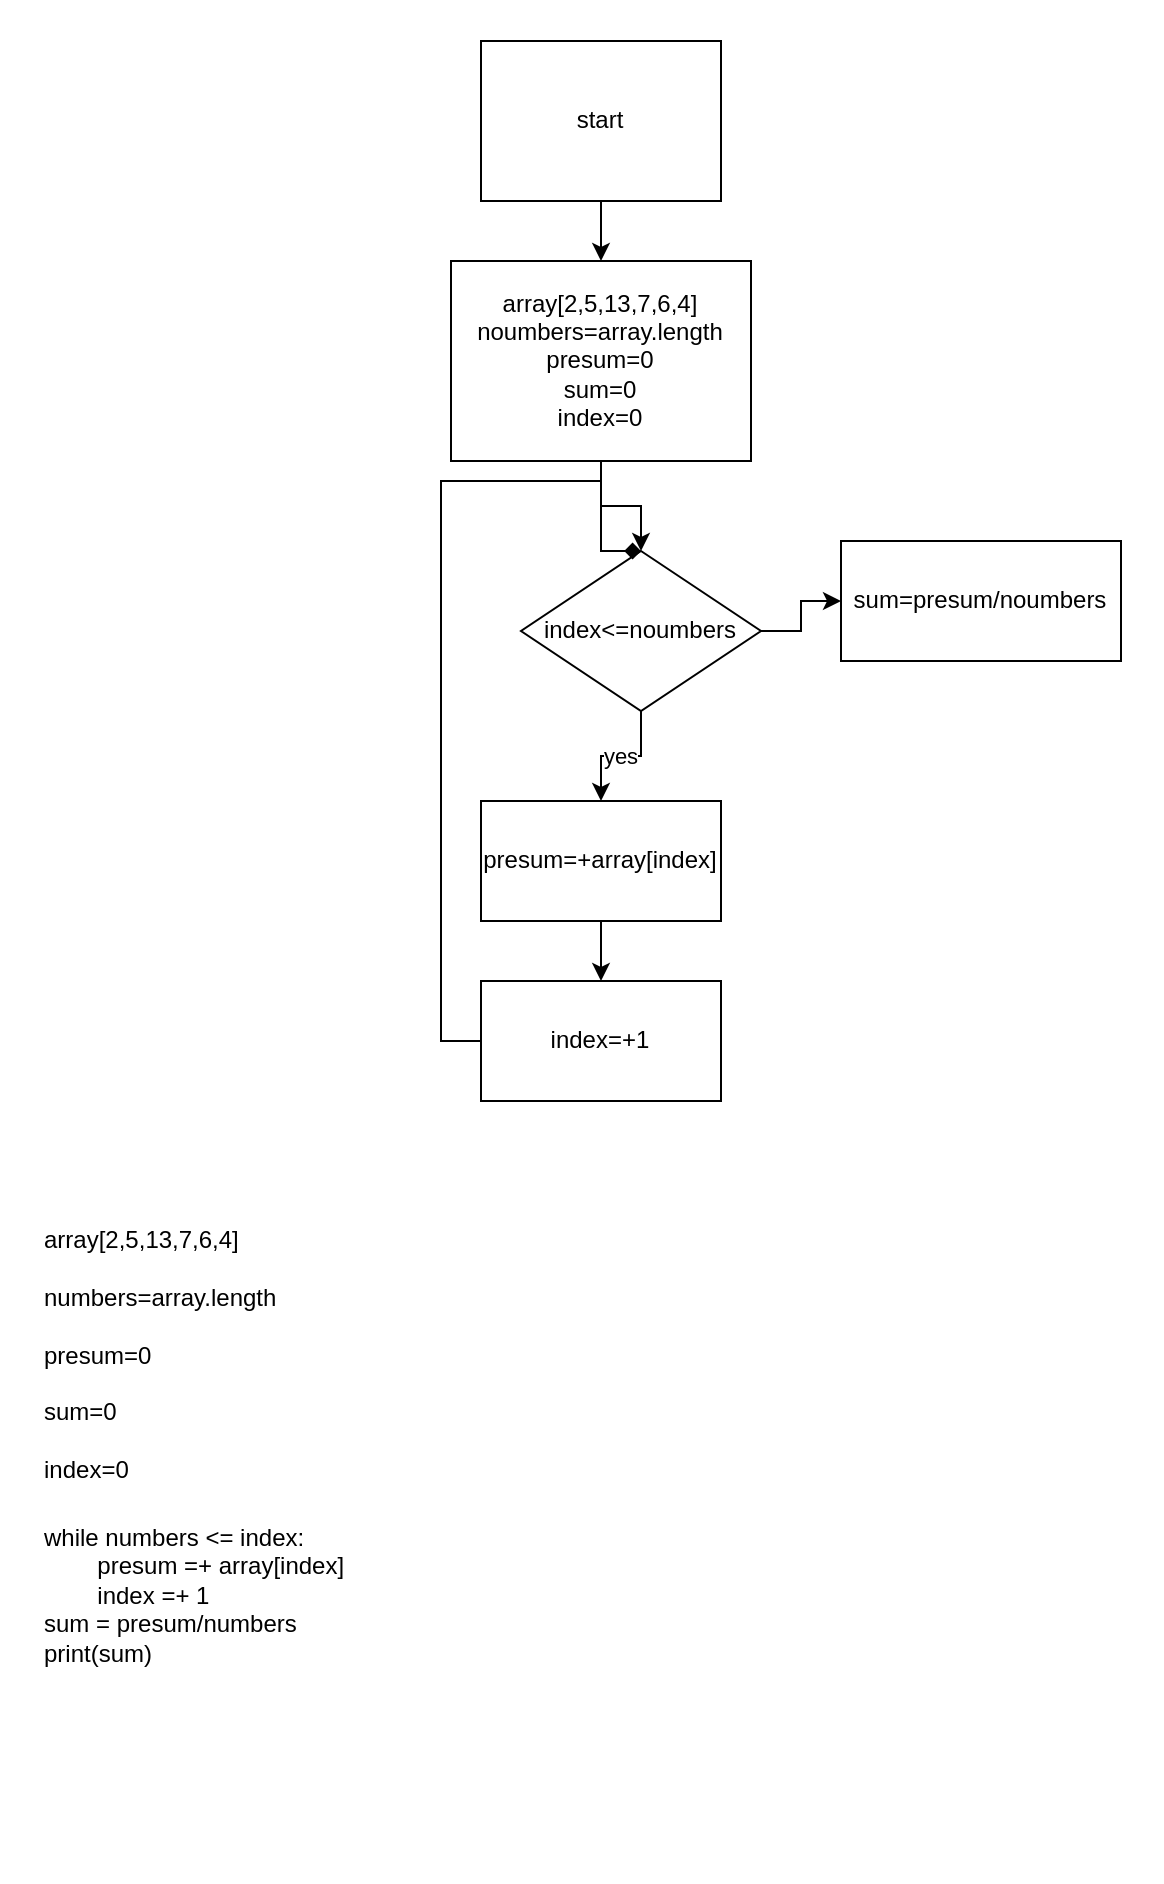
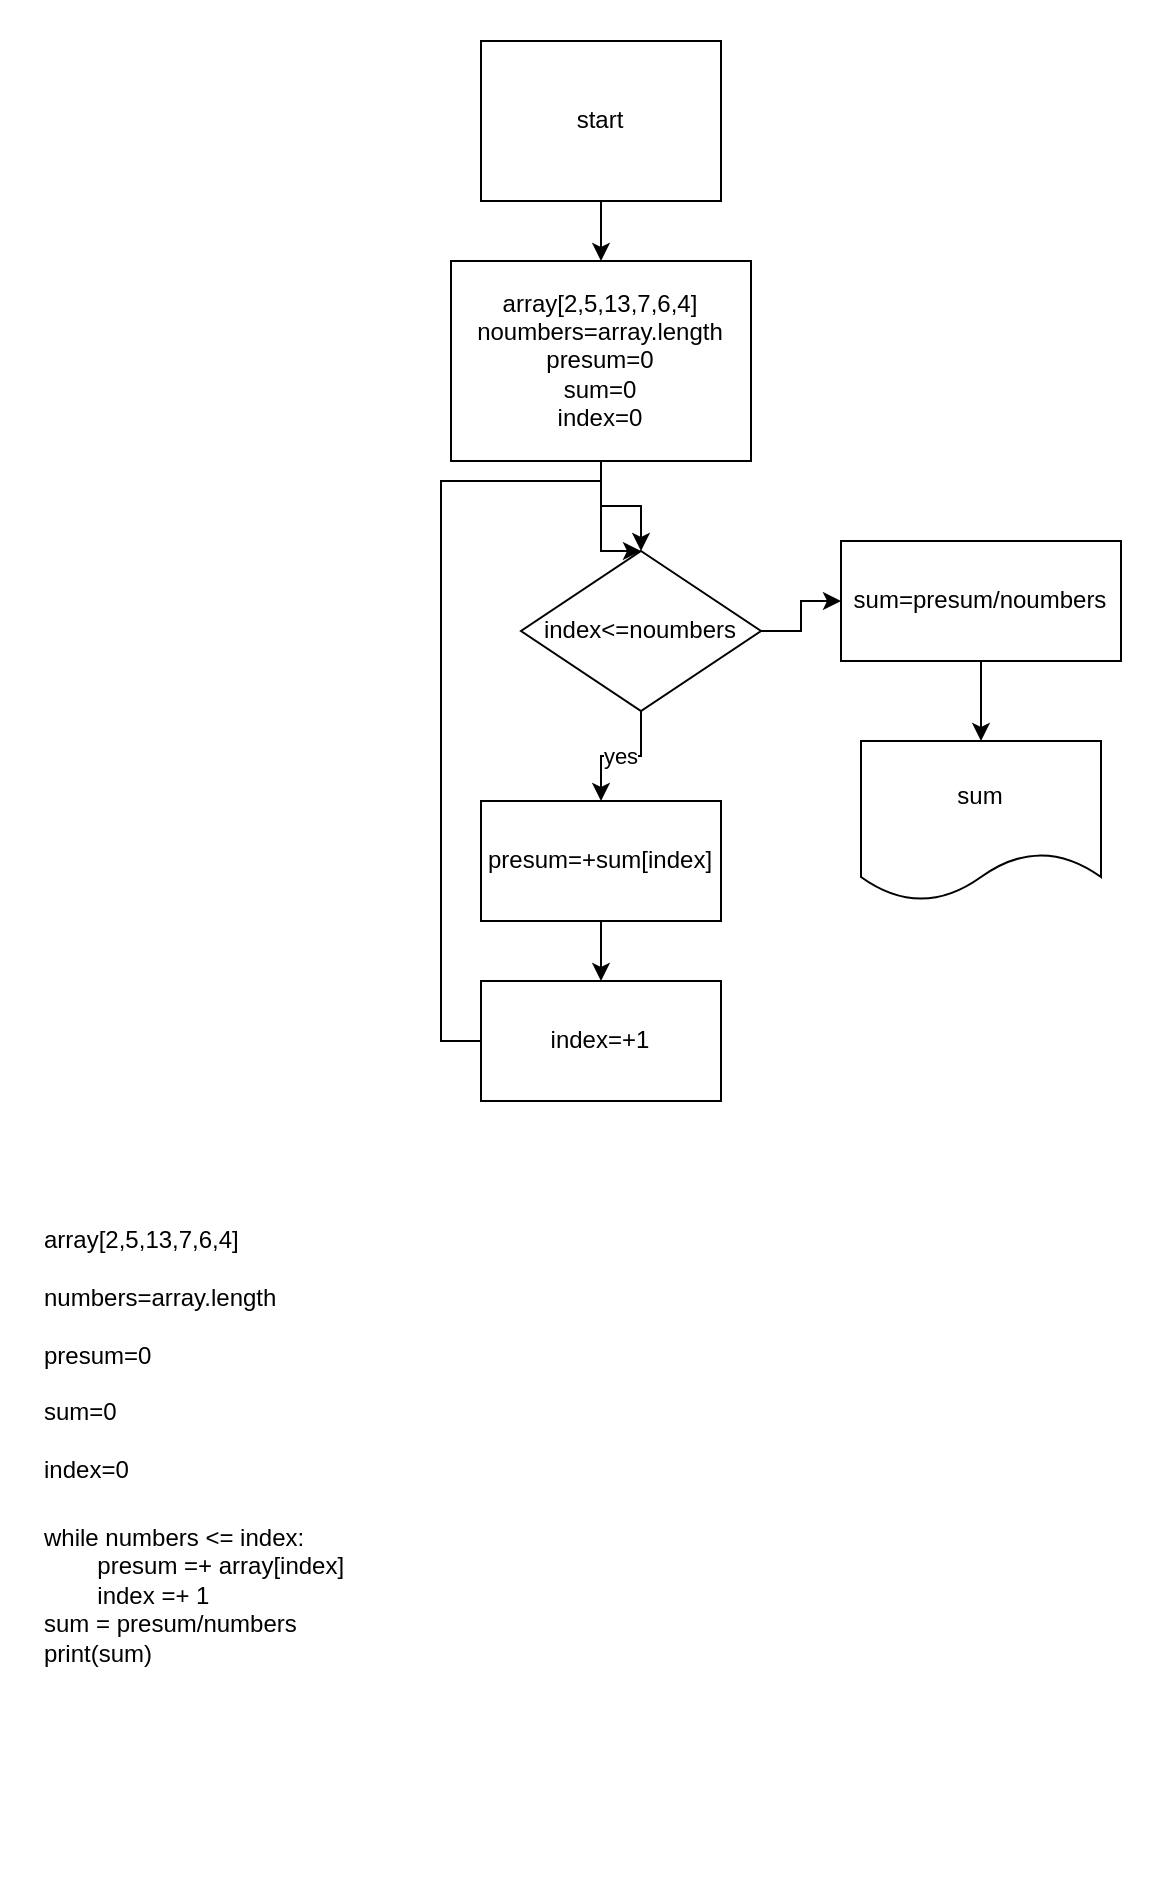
edge "index=+1" -> "index<=noumbers": arrowhead diamond -> classic
edge "sum=presum/noumbers" -> "sum": added
node "sum": added
node "presum=+array[index]": label "presum=+array[index]" -> "presum=+sum[index]"
